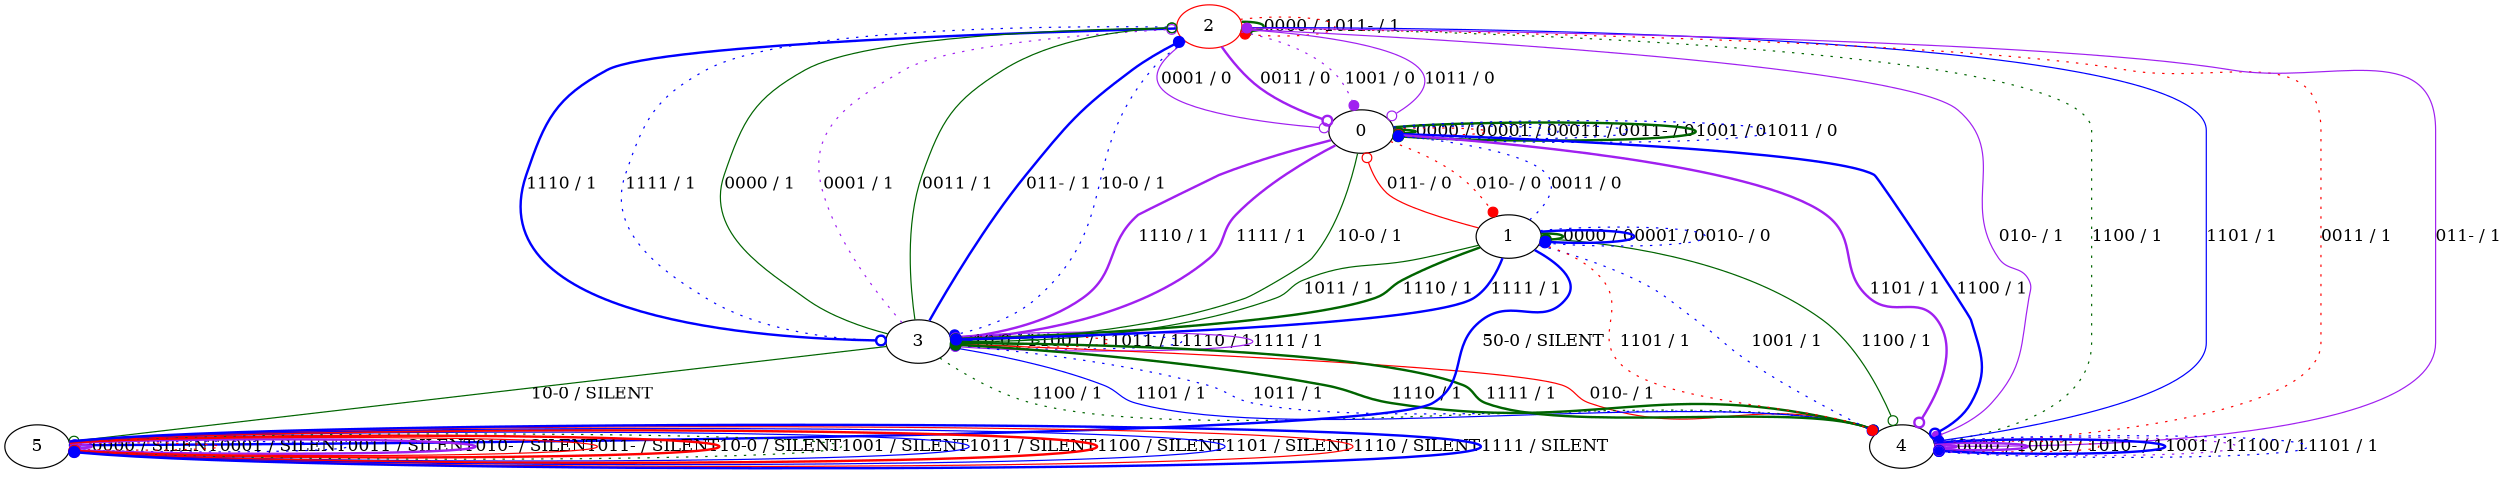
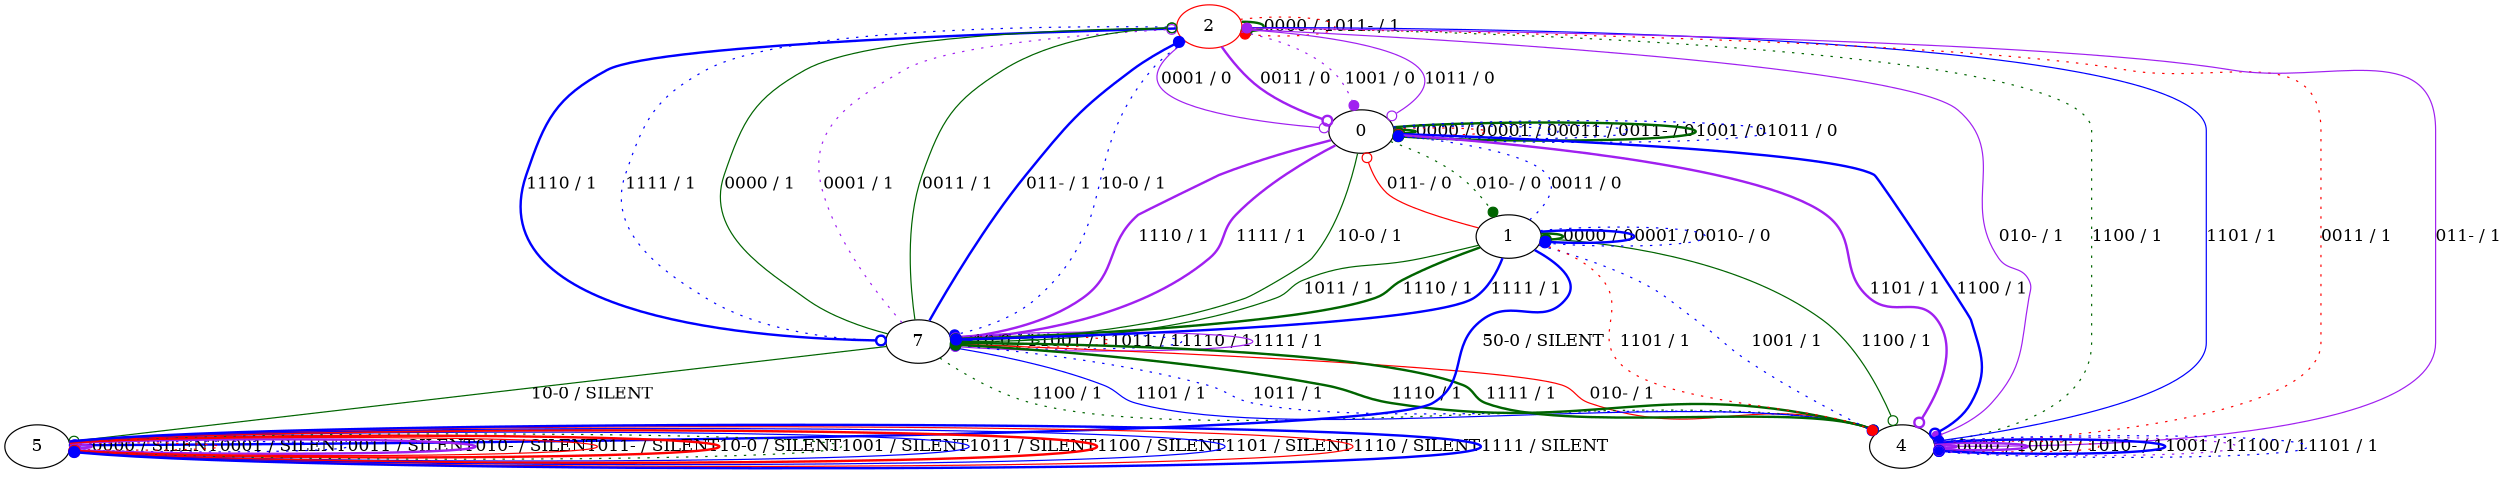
edge "0" -> "1": color red -> darkgreen
node "3": label "3" -> "7"
